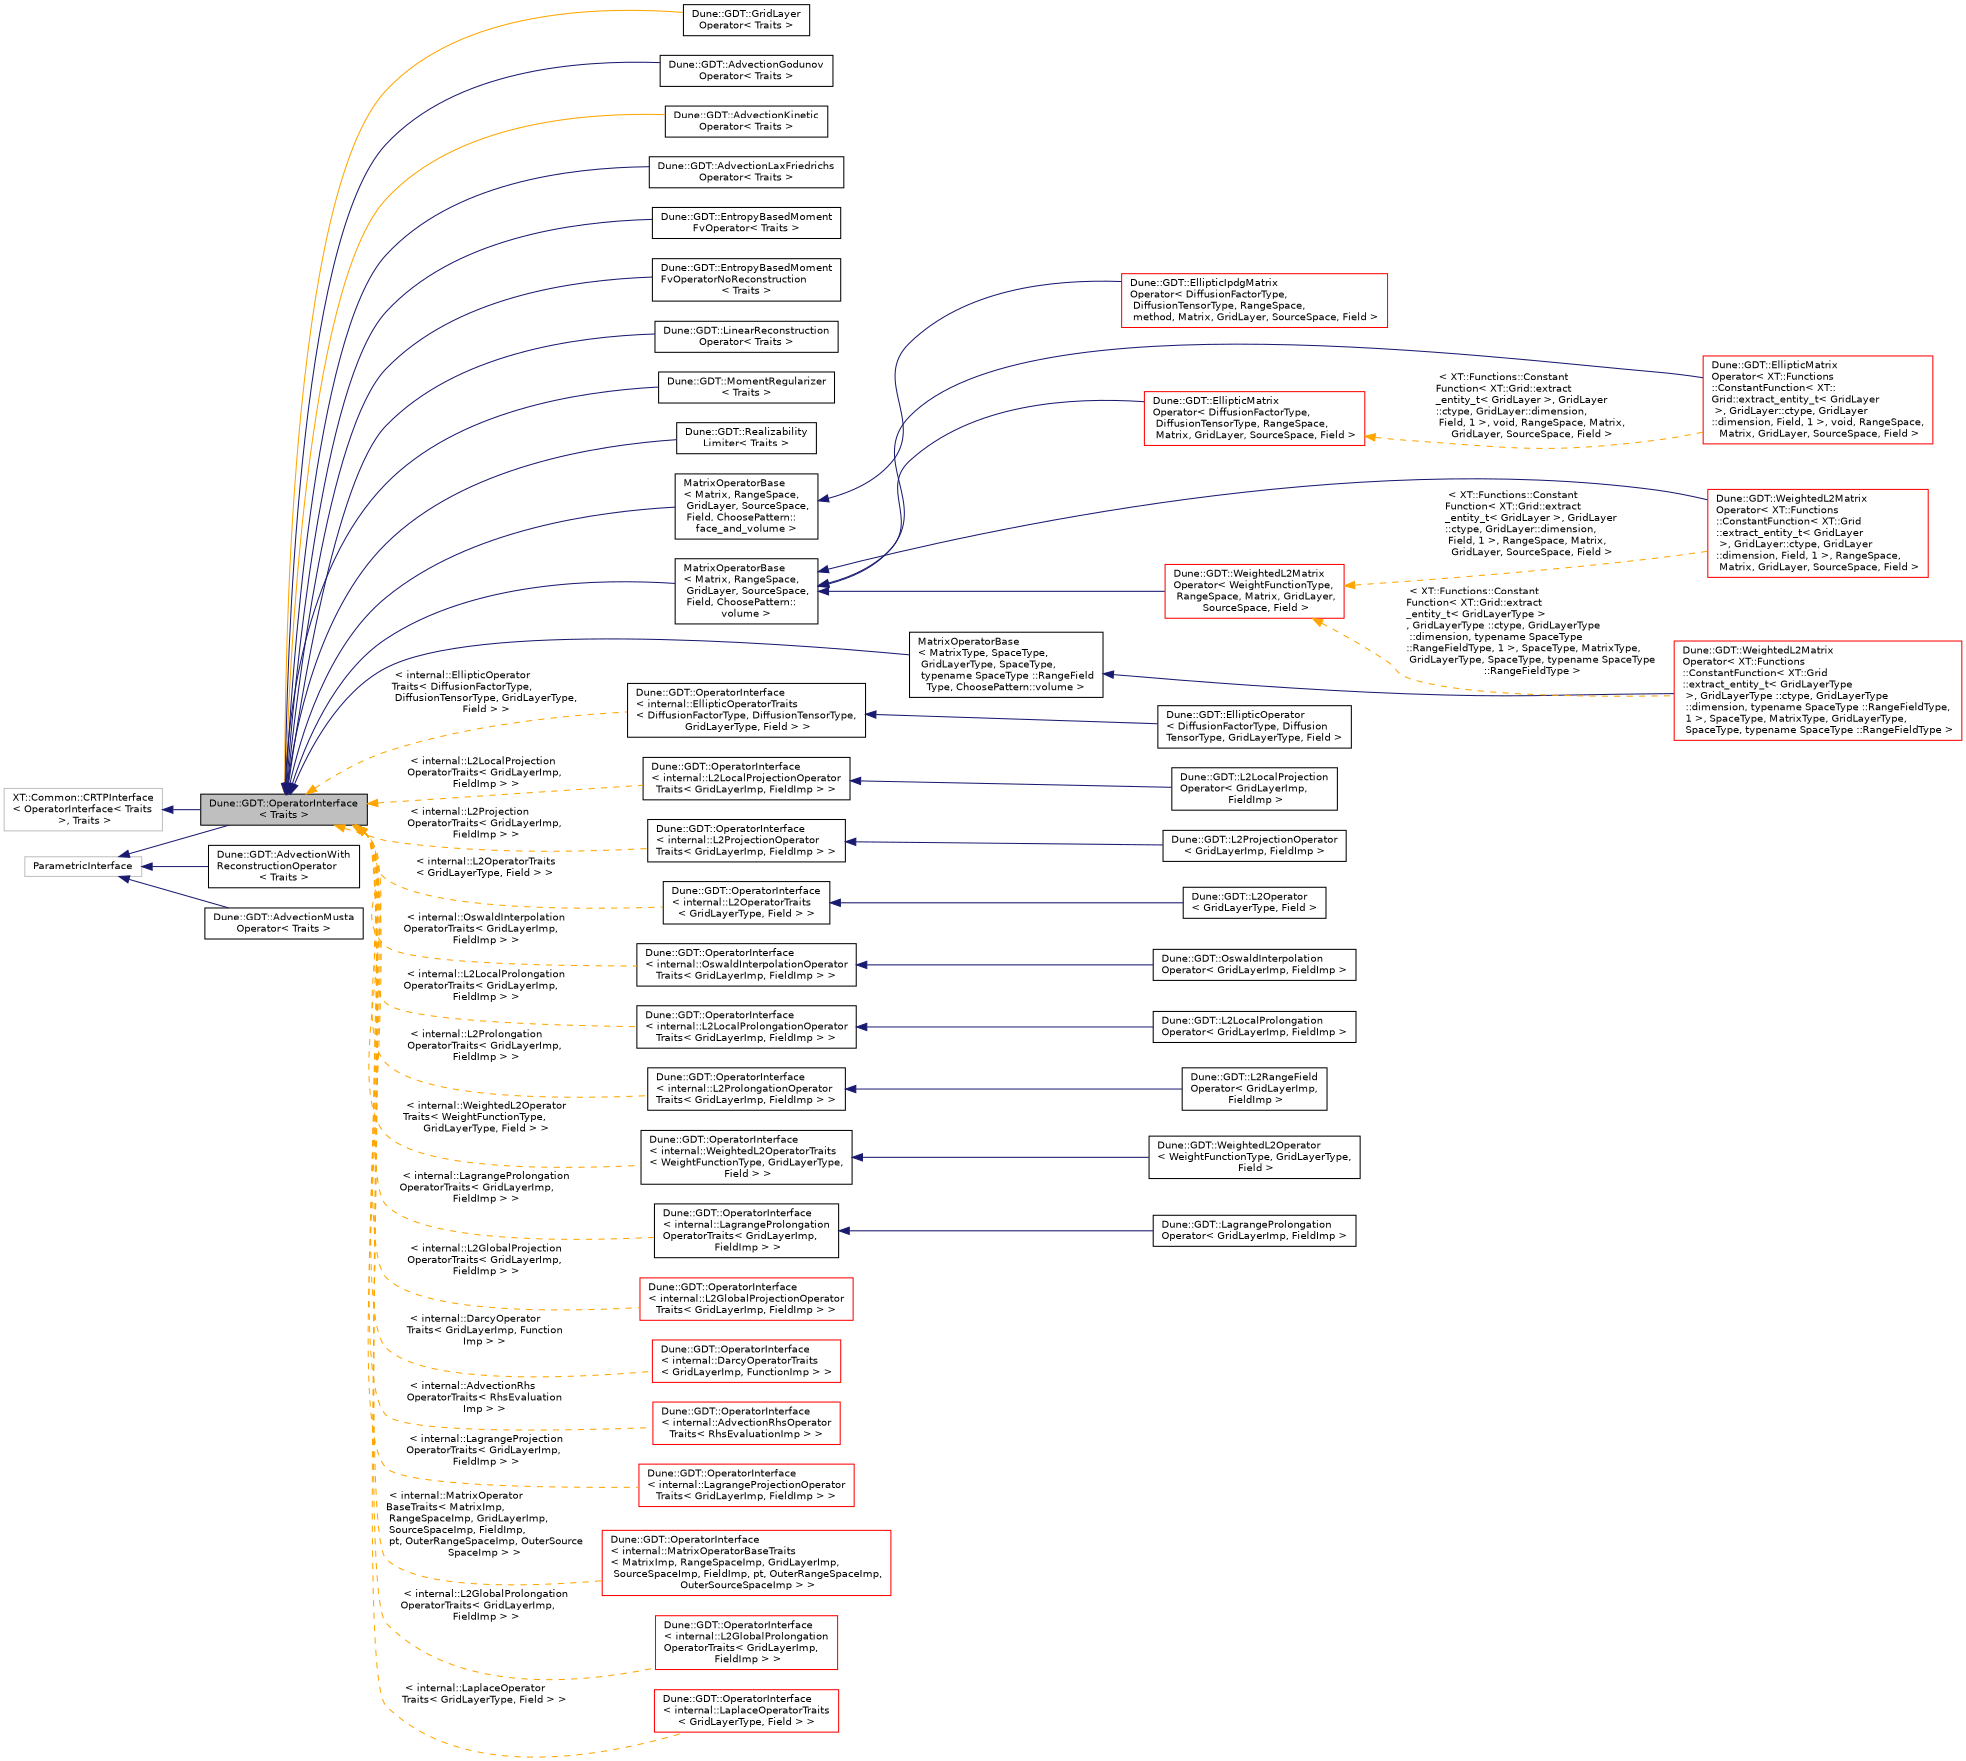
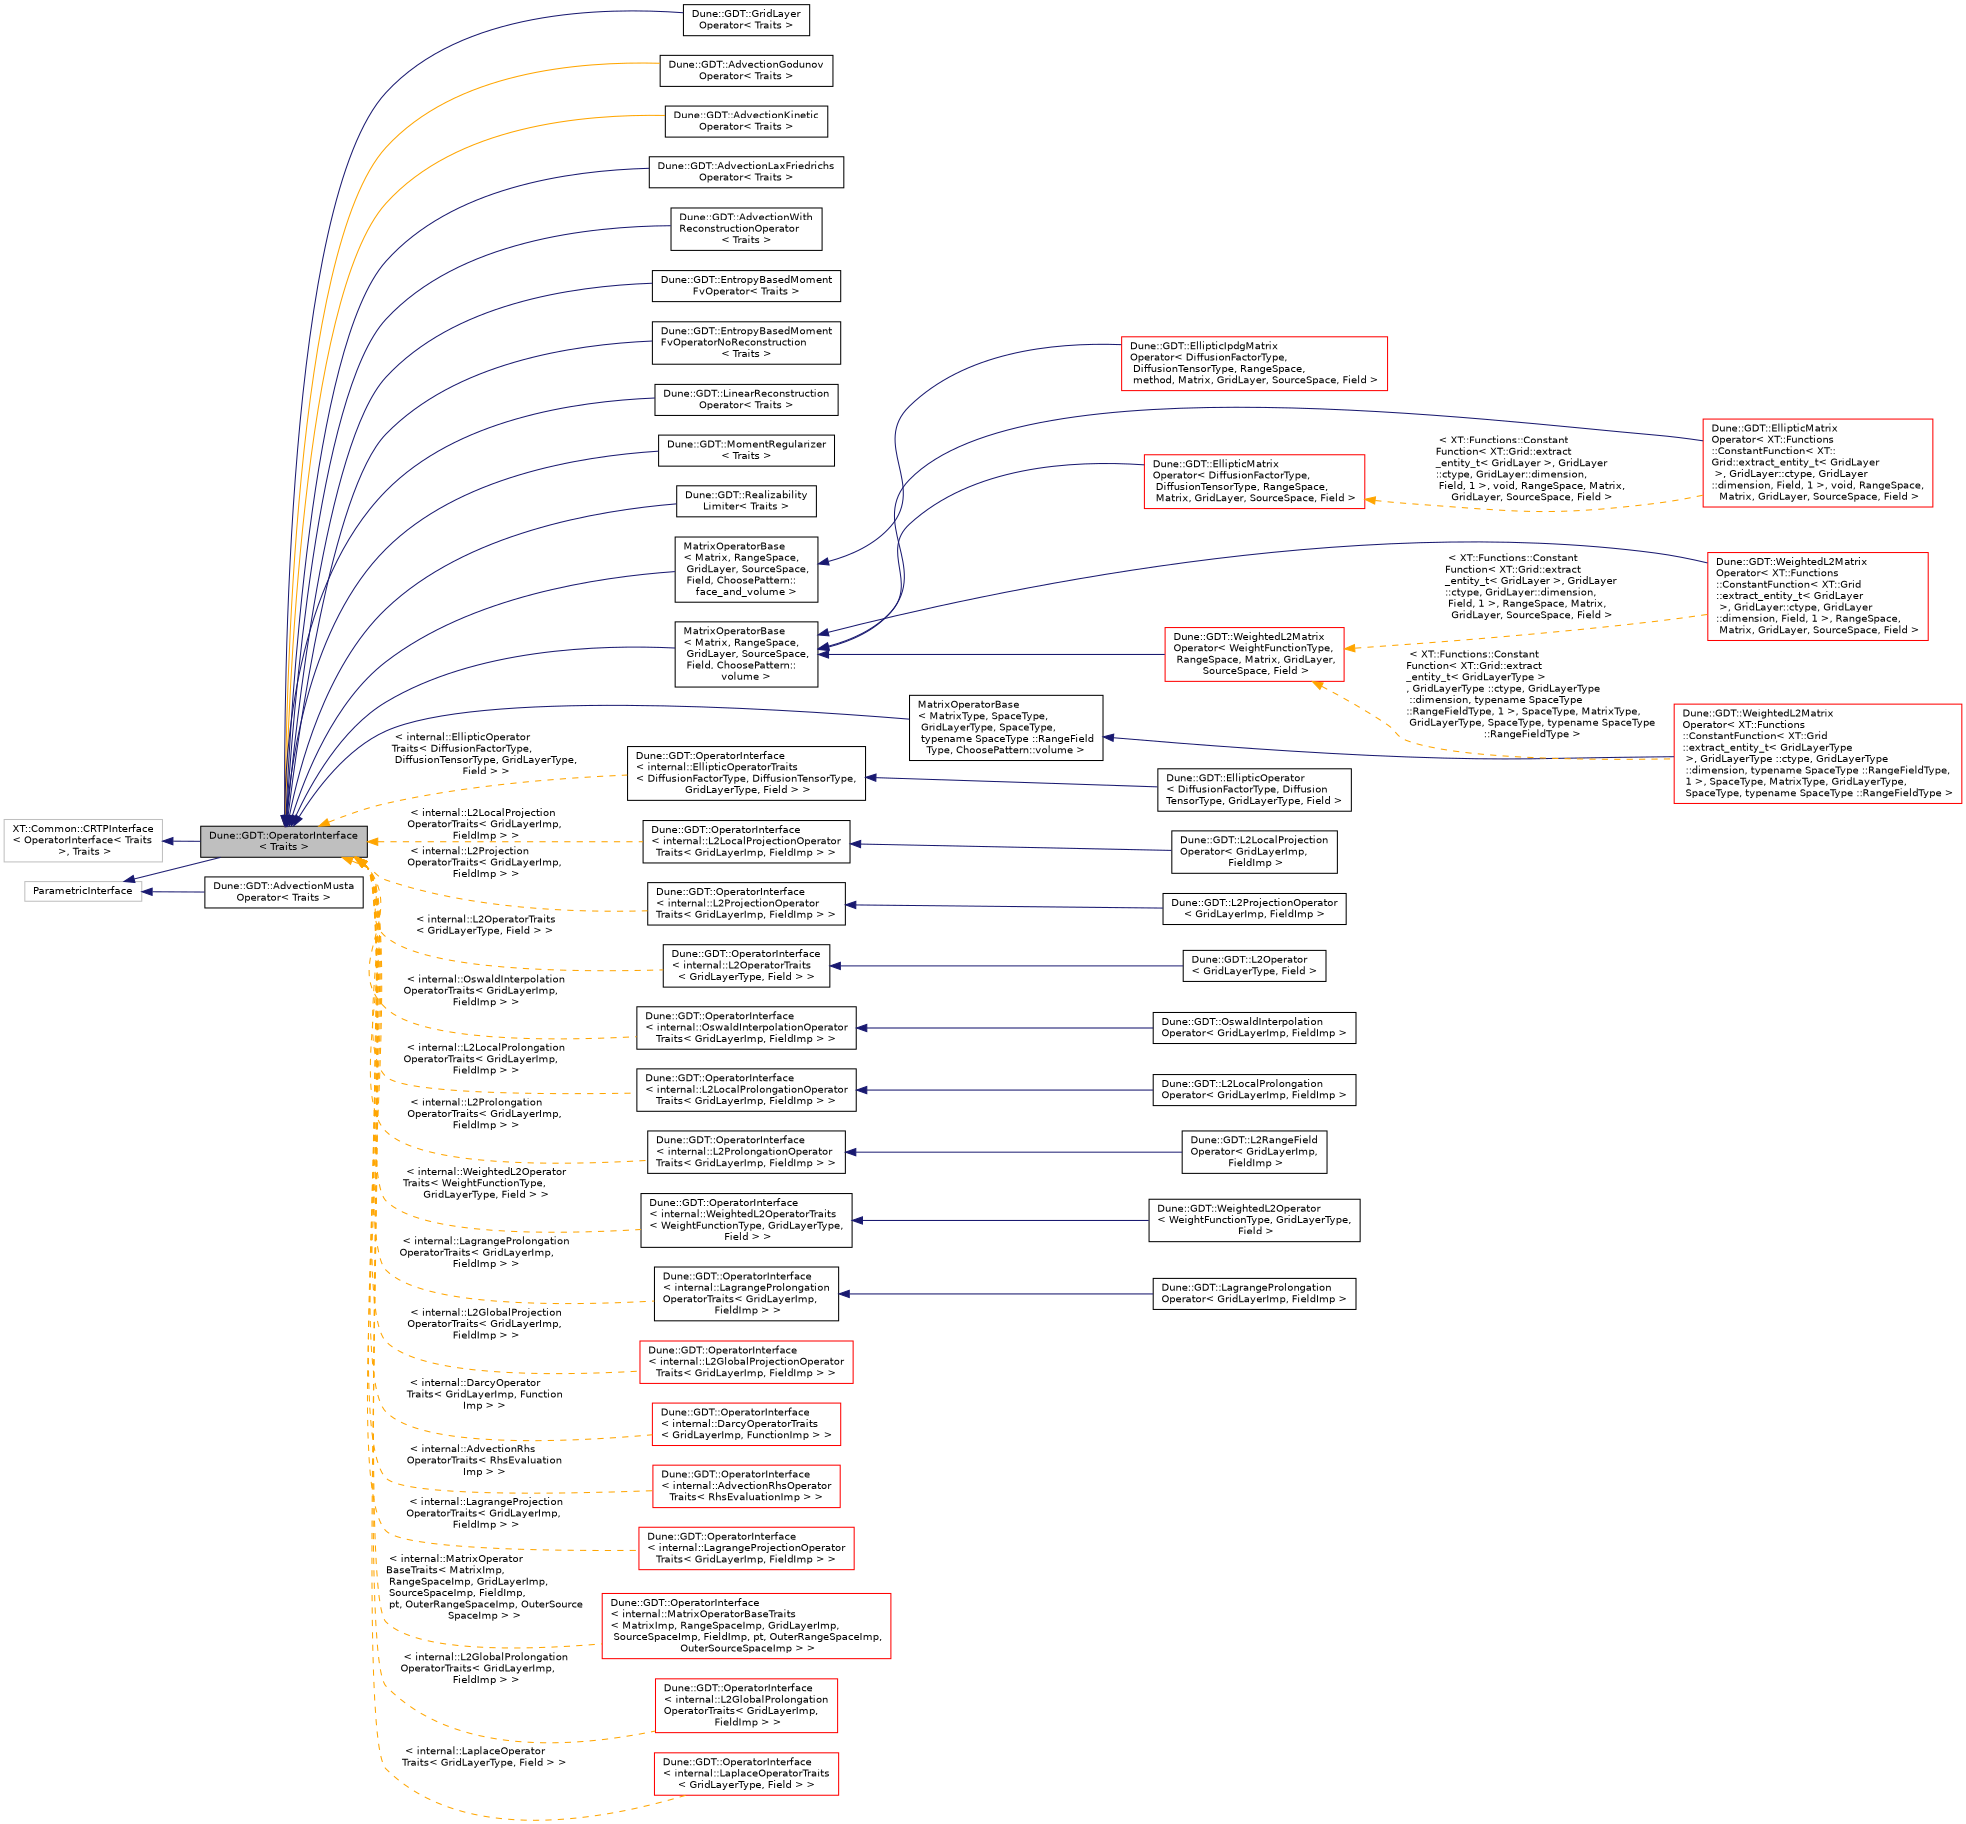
edge "Dune::GDT::GridLayer Operator< Traits >" -> "Dune::GDT::OperatorInterface < Traits >": color orange -> midnightblue
edge "Dune::GDT::AdvectionGodunov Operator< Traits >" -> "Dune::GDT::OperatorInterface < Traits >": color midnightblue -> orange
edge "Dune::GDT::AdvectionWith ReconstructionOperator < Traits >" -> "ParametricInterface": now "Dune::GDT::AdvectionWith ReconstructionOperator < Traits >" -> "Dune::GDT::OperatorInterface < Traits >"
